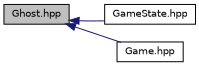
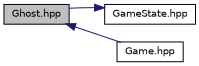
edge "GameState.hpp" -> "Ghost.hpp": reversed
